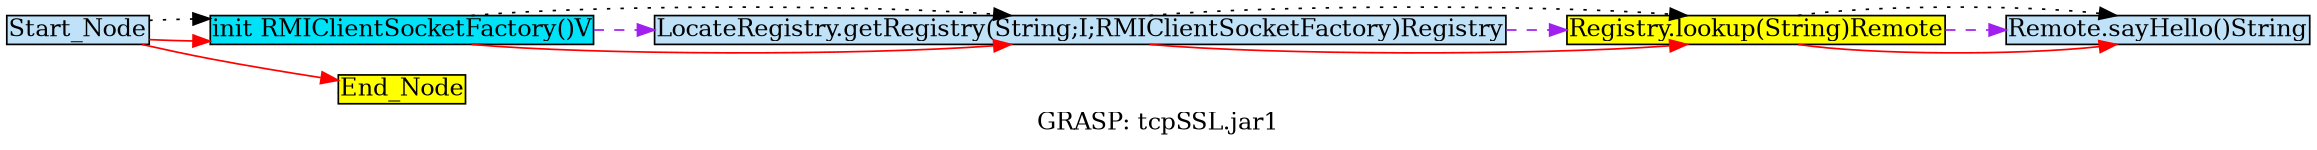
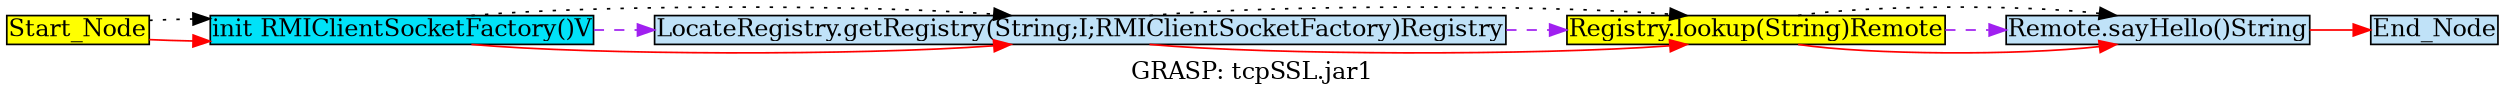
node "Start_Node": fillcolor #c0e2f8 -> yellow
edge "Start_Node" -> "End_Node": now "Remote.sayHello()String" -> "End_Node"
node "End_Node": fillcolor yellow -> #c0e2f8
